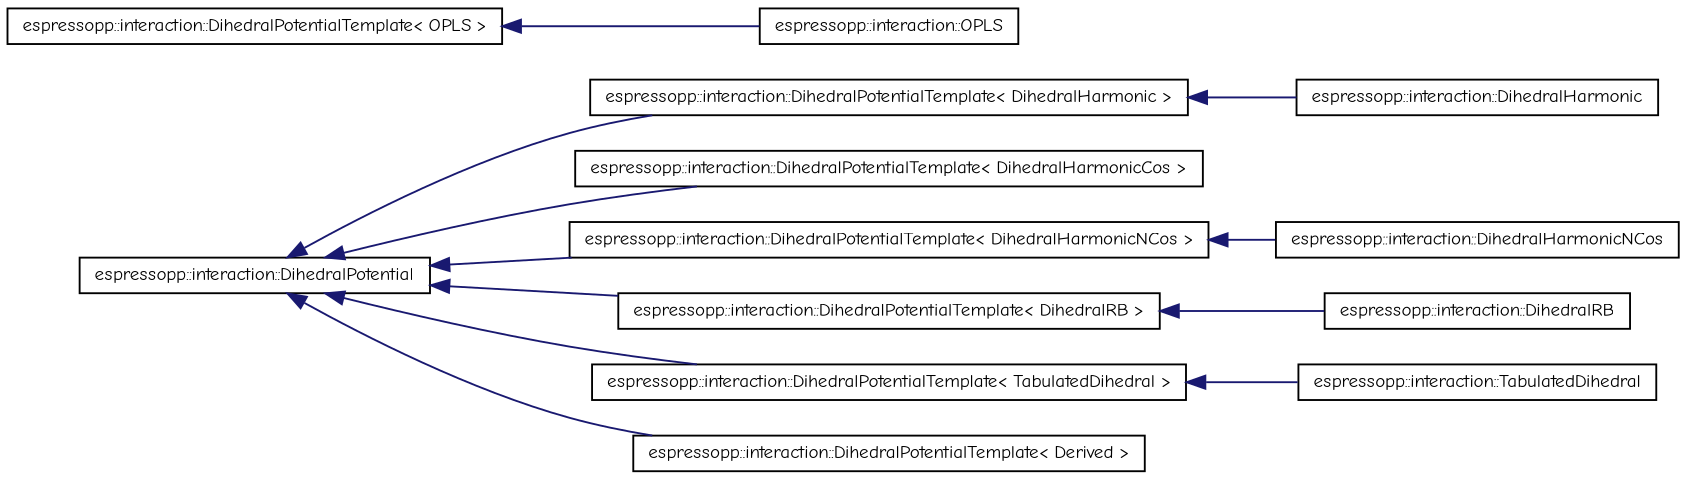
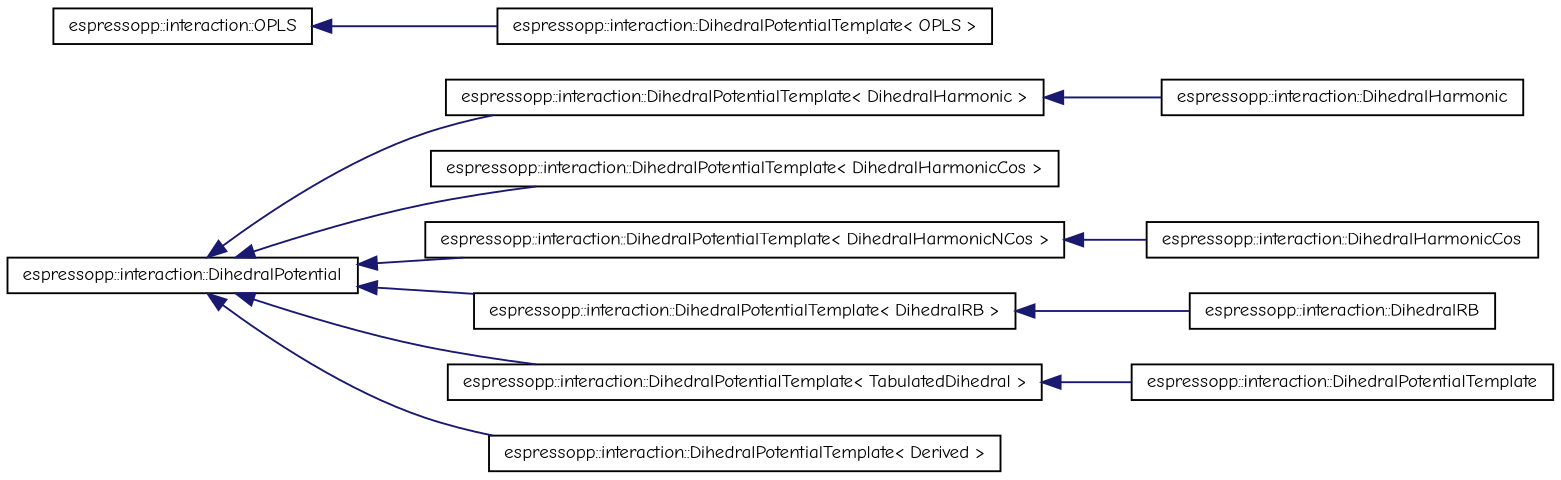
edge "espressopp::interaction::OPLS" -> "espressopp::interaction::DihedralPotentialTemplate< OPLS >": reversed
node "espressopp::interaction::DihedralHarmonicNCos": label "espressopp::interaction::DihedralHarmonicNCos" -> "espressopp::interaction::DihedralHarmonicCos"
node "espressopp::interaction::TabulatedDihedral": label "espressopp::interaction::TabulatedDihedral" -> "espressopp::interaction::DihedralPotentialTemplate"
